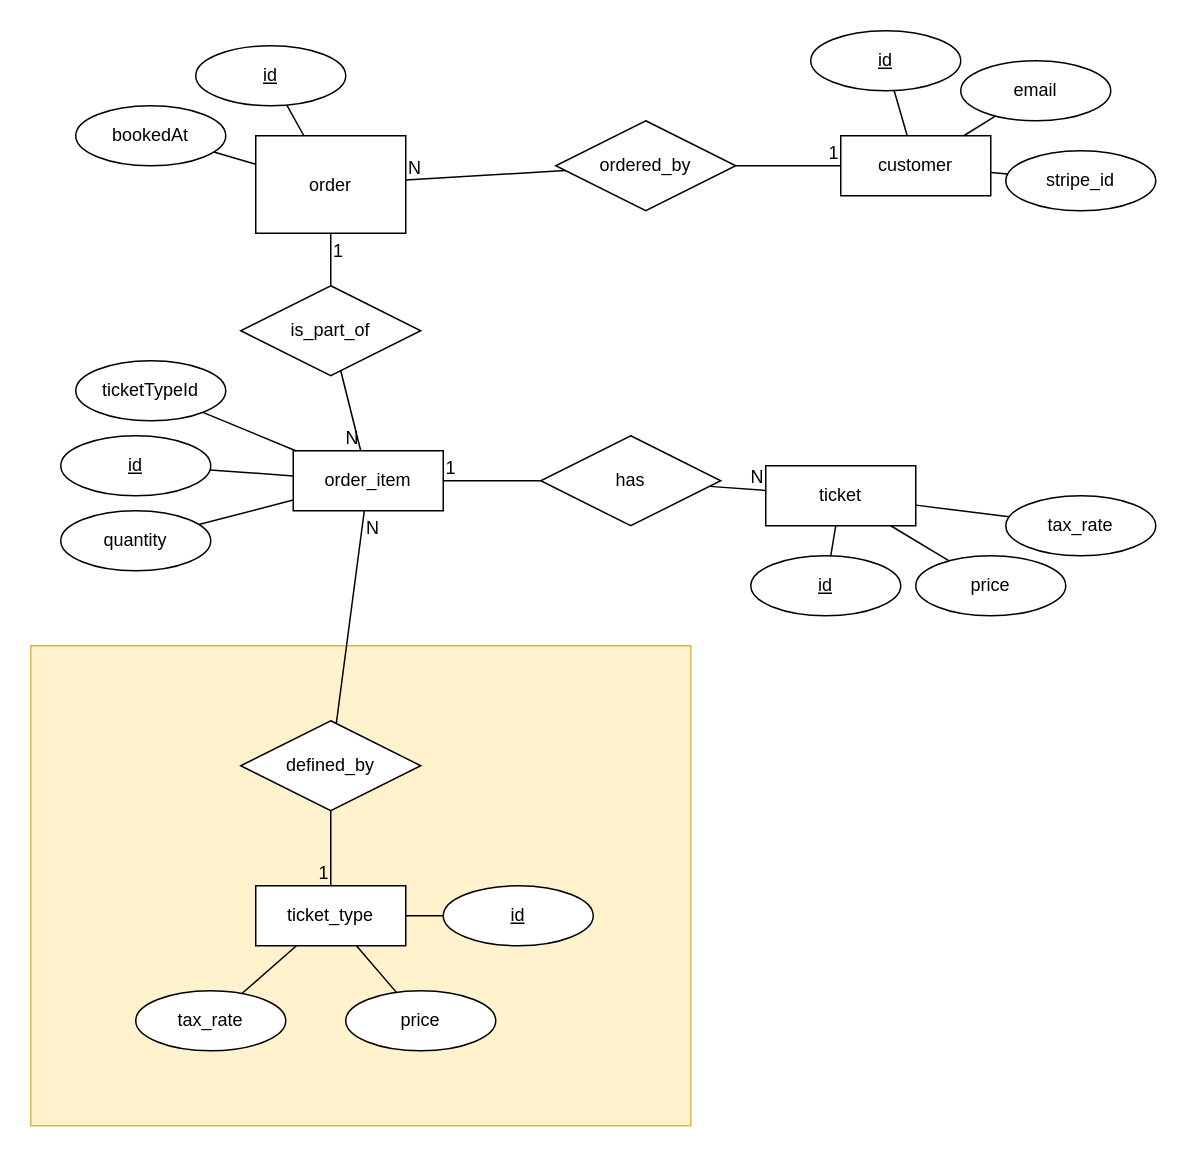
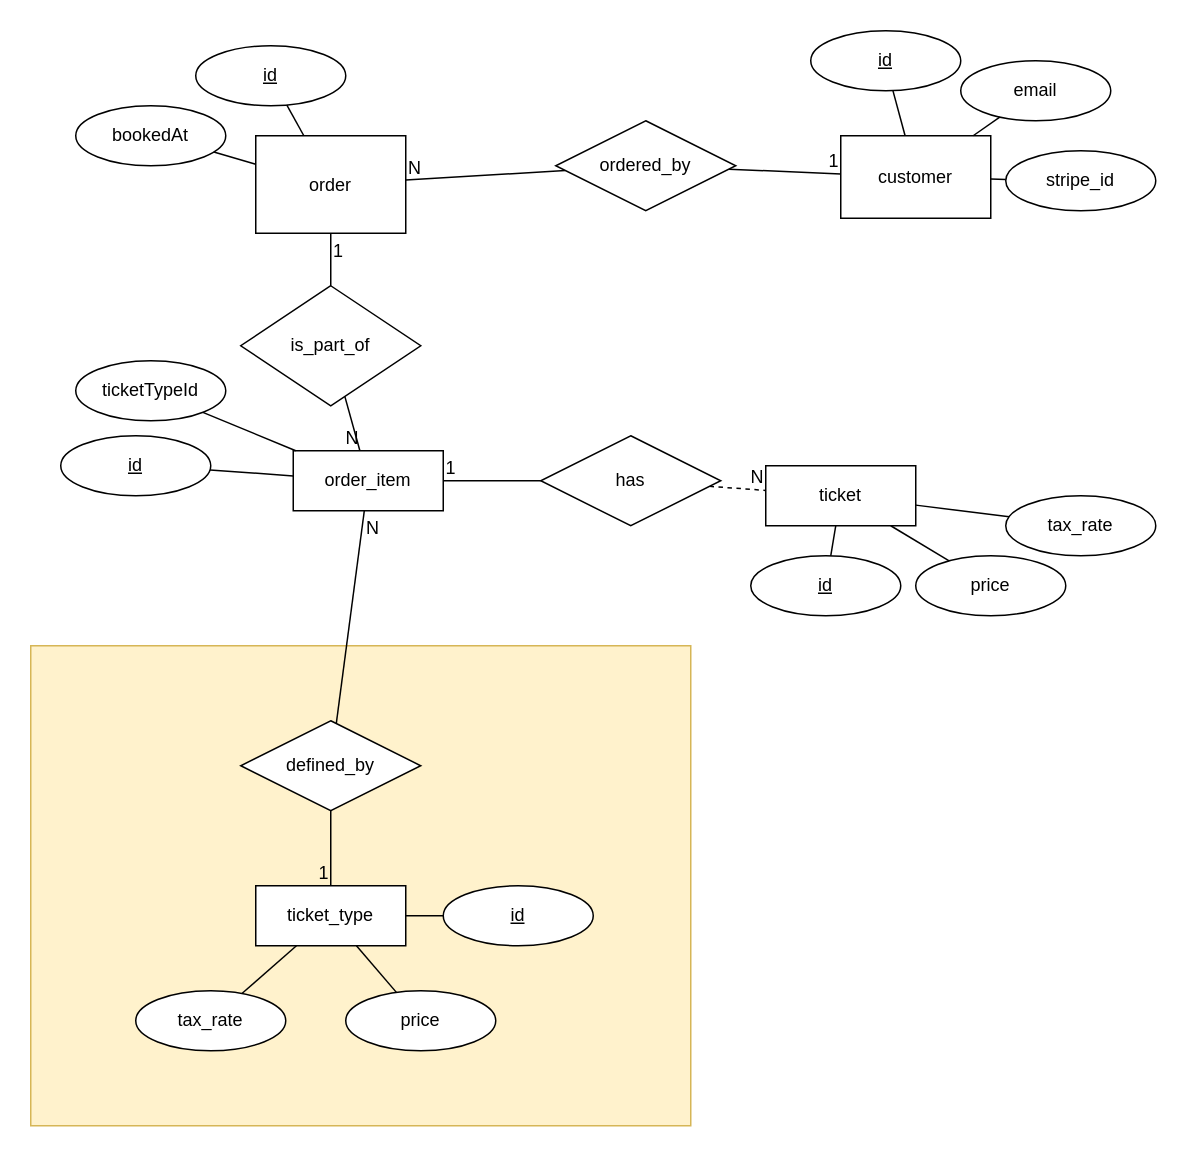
node "customer": size 150x60 -> 150x83
node "is_part_of": size 180x90 -> 180x120
edge "has" -- "ticket": style solid -> dashed
edge "order_item" -- "quantity": removed
node "quantity": removed
